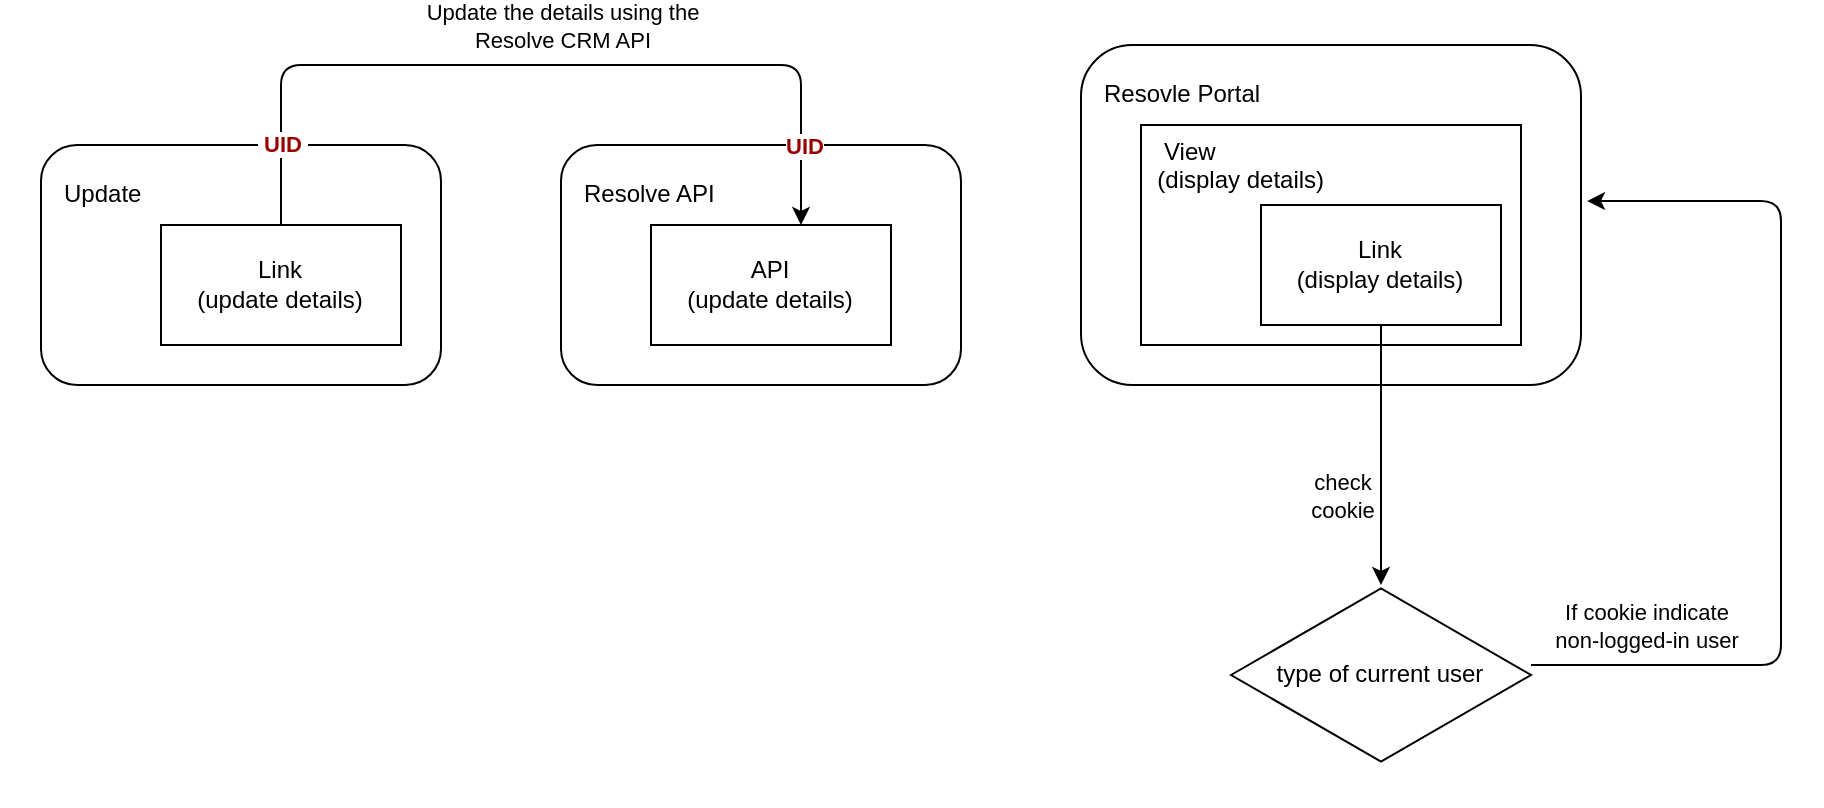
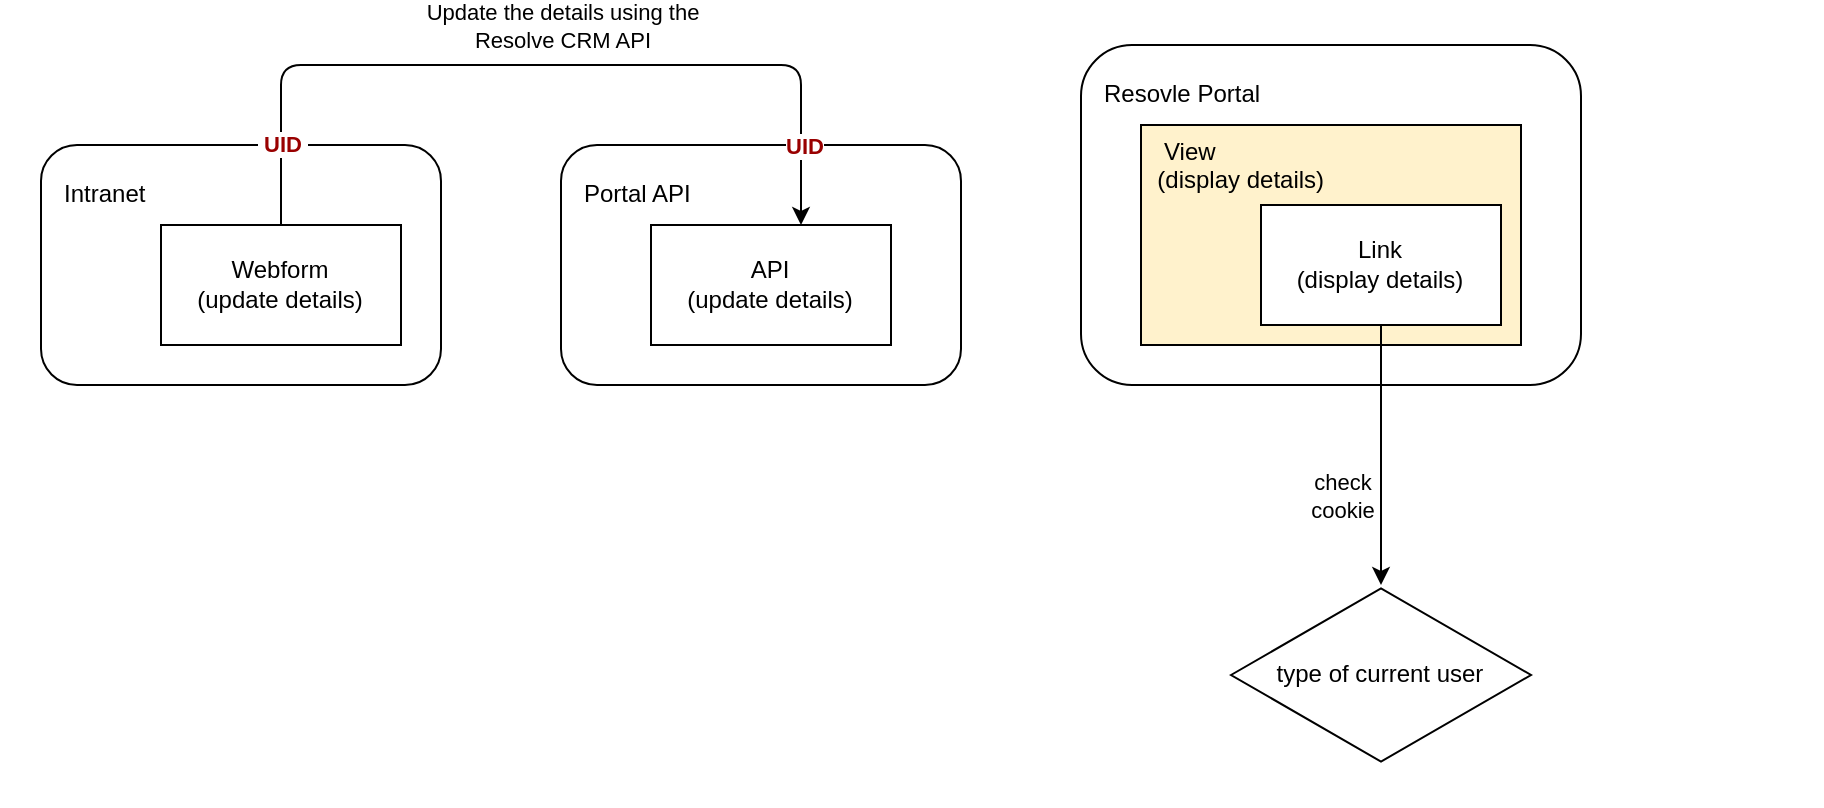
node "View (display details)": fillcolor #ffffff -> #fff2cc
node "Update": label "Update" -> "Intranet"
node "Resolve API": label "Resolve API" -> "Portal API"
node "Link (update details)": label "Link (update details)" -> "Webform (update details)"
edge "type of current user" -> "Resovle Portal": removed, label "If cookie indicatenon-logged-in user"
